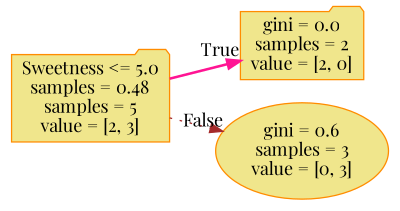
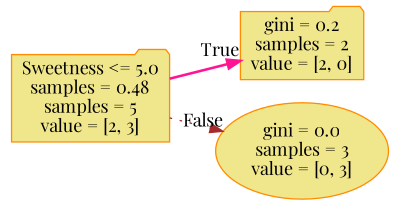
node "gini = 0.0 samples = 2 value = [2, 0]": label "gini = 0.0 samples = 2 value = [2, 0]" -> "gini = 0.2 samples = 2 value = [2, 0]"
node "gini = 0.6 samples = 3 value = [0, 3]": label "gini = 0.6 samples = 3 value = [0, 3]" -> "gini = 0.0 samples = 3 value = [0, 3]"
